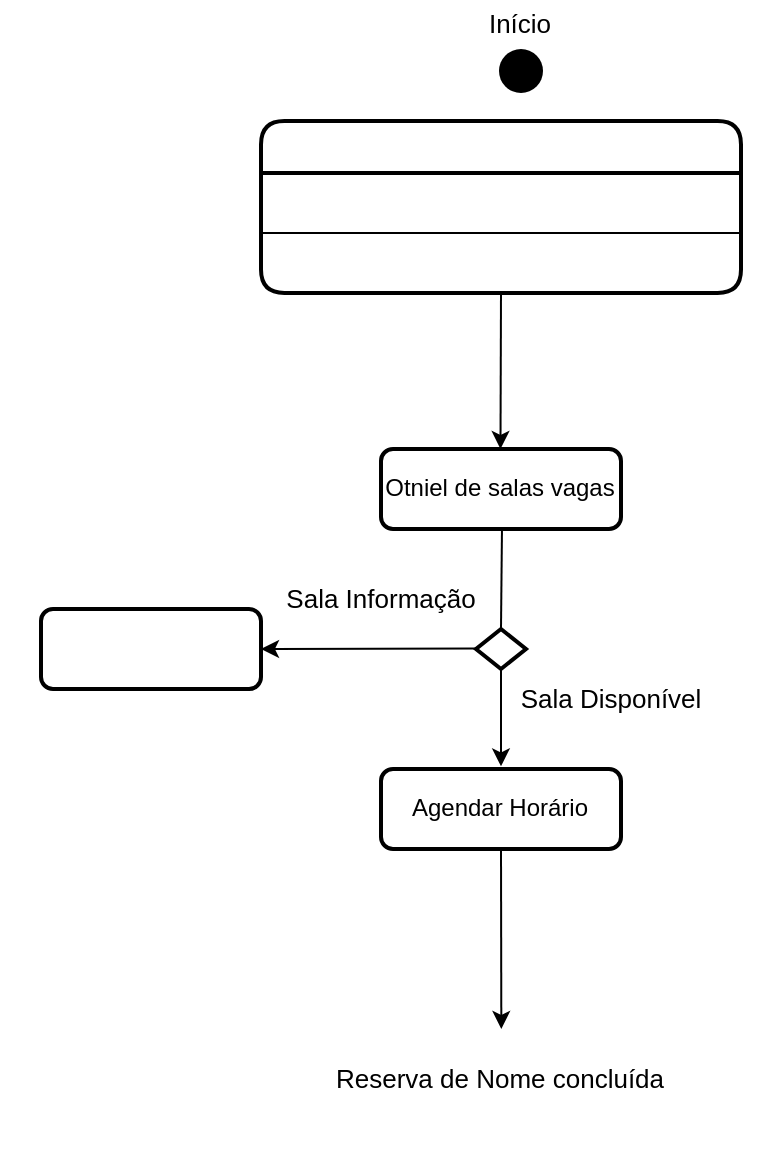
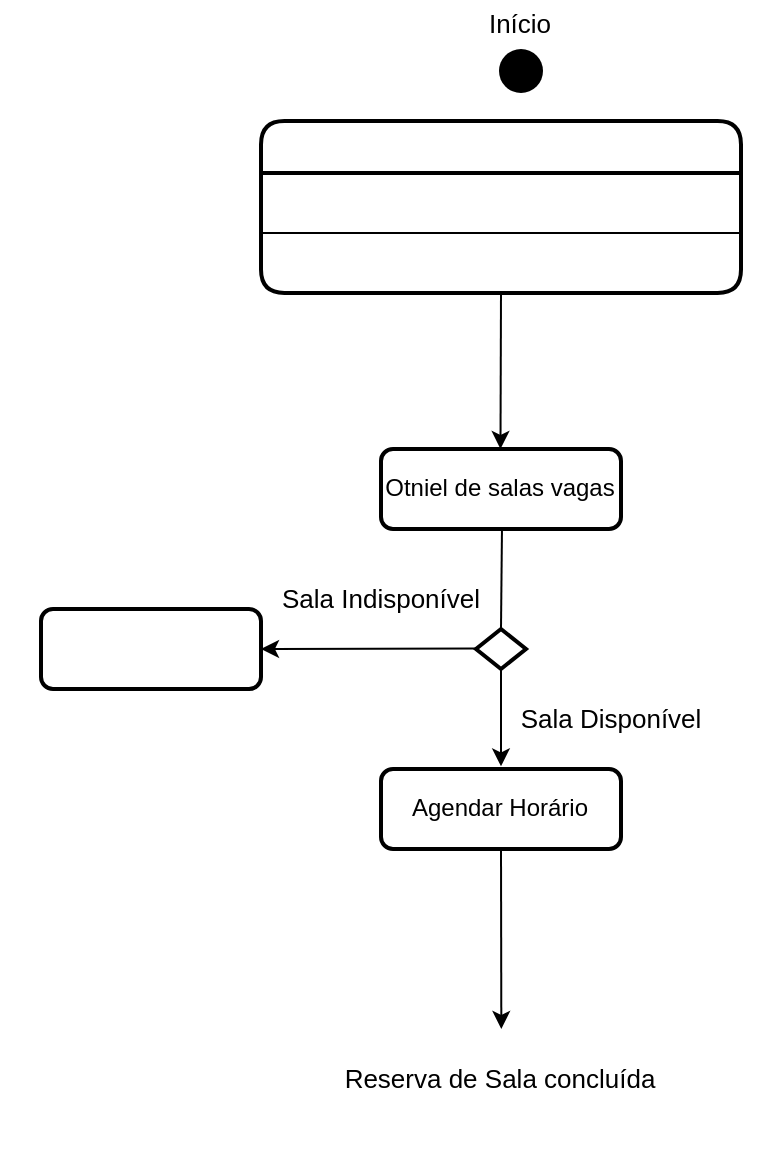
node "Sala Informação": label "Sala Informação" -> "Sala Indisponível"
node "Sala Disponível": moved (611, 699) -> (611, 719)
node "Reserva de Nome concluída": label "Reserva de Nome concluída" -> "Reserva de Sala concluída"
